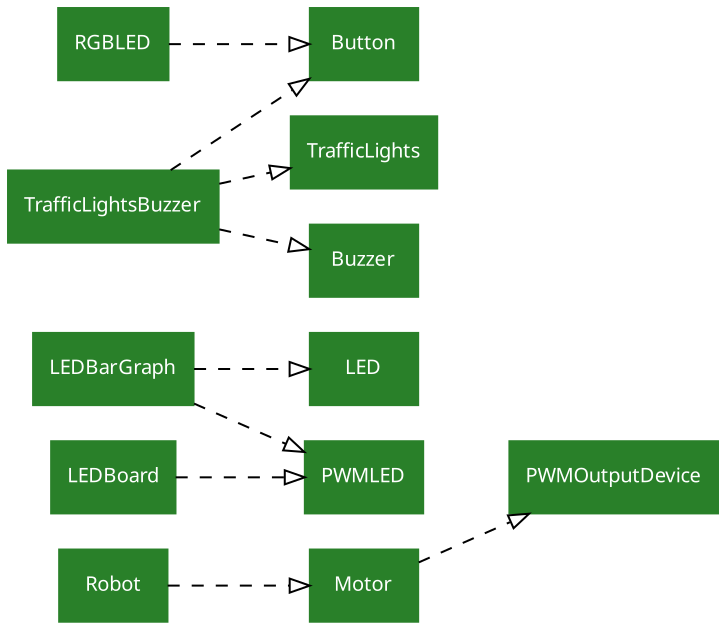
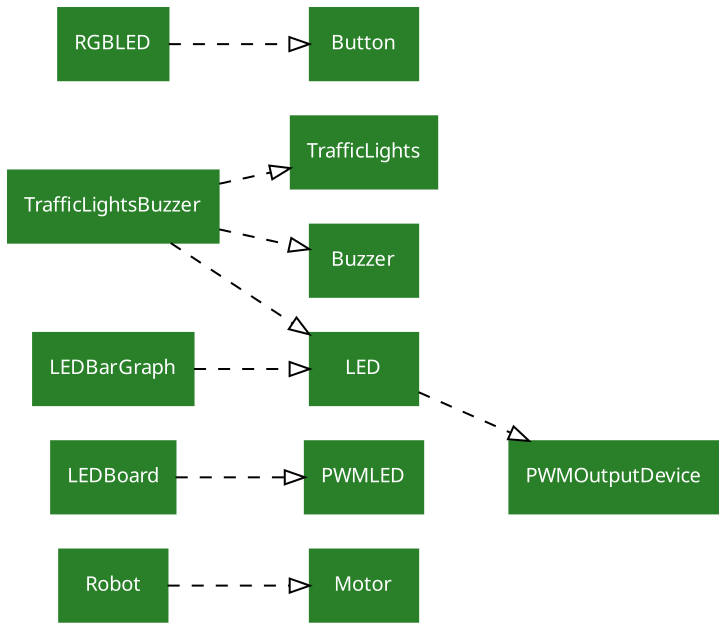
edge "TrafficLightsBuzzer" -> "Button": now "TrafficLightsBuzzer" -> "LED"
edge "LEDBarGraph" -> "PWMLED": removed
edge "Motor" -> "PWMOutputDevice": now "LED" -> "PWMOutputDevice"
